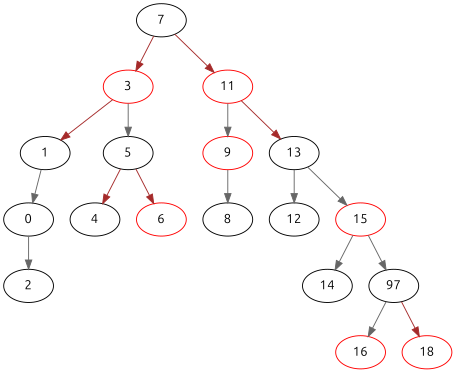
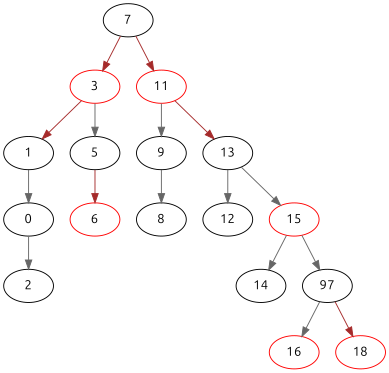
node "9": color red -> black
node "4": removed
